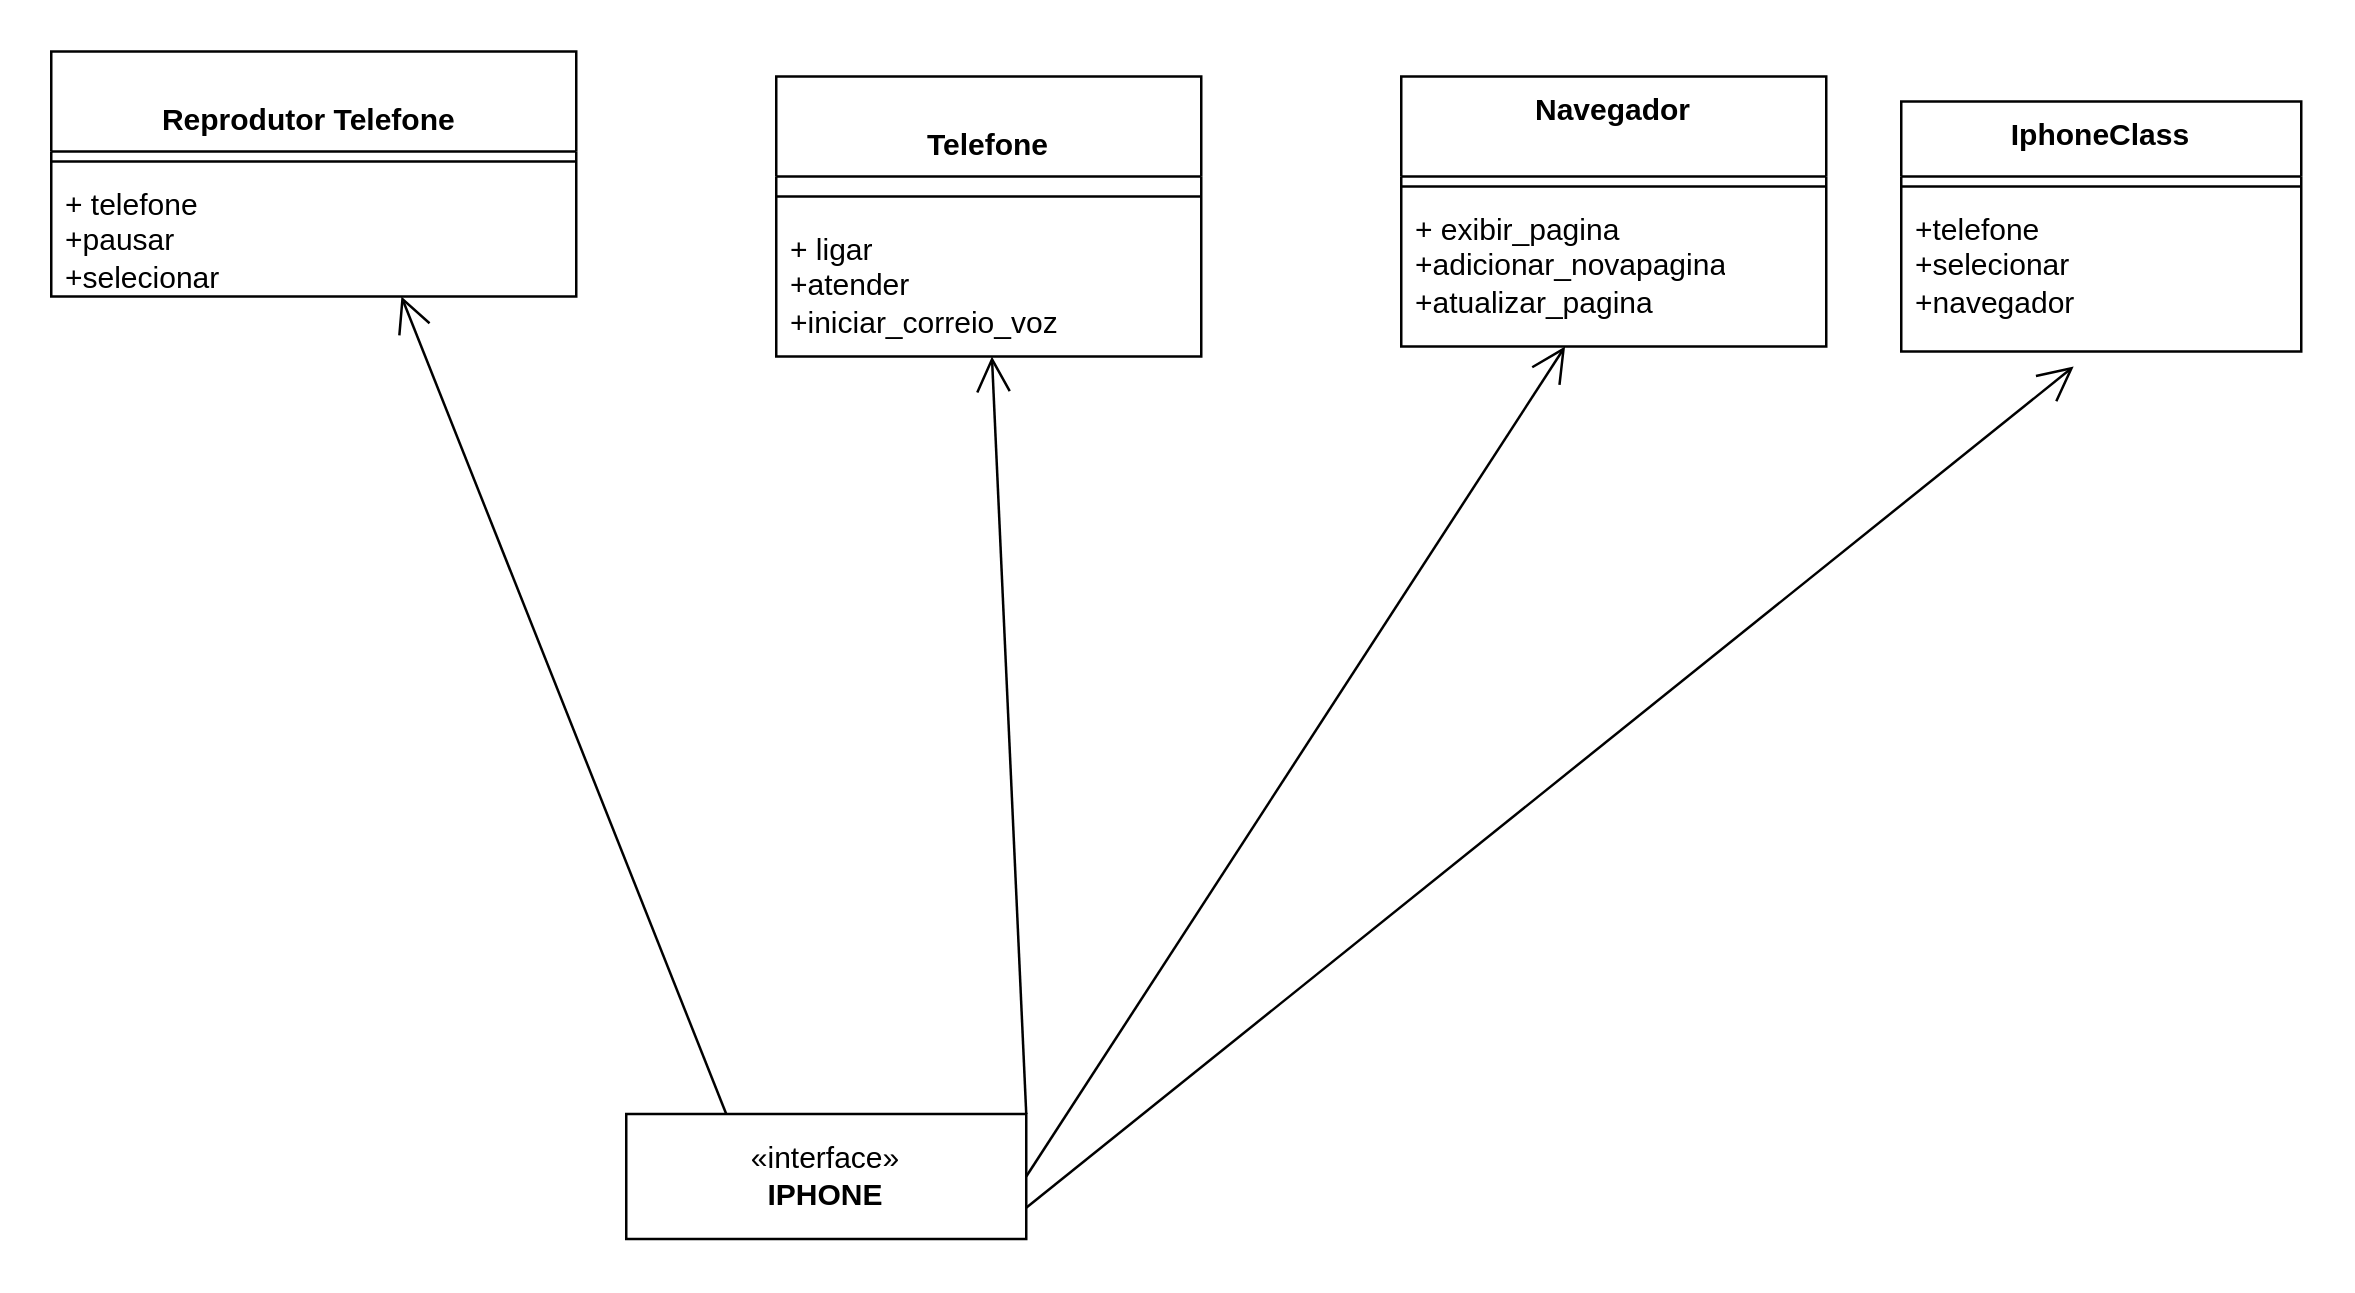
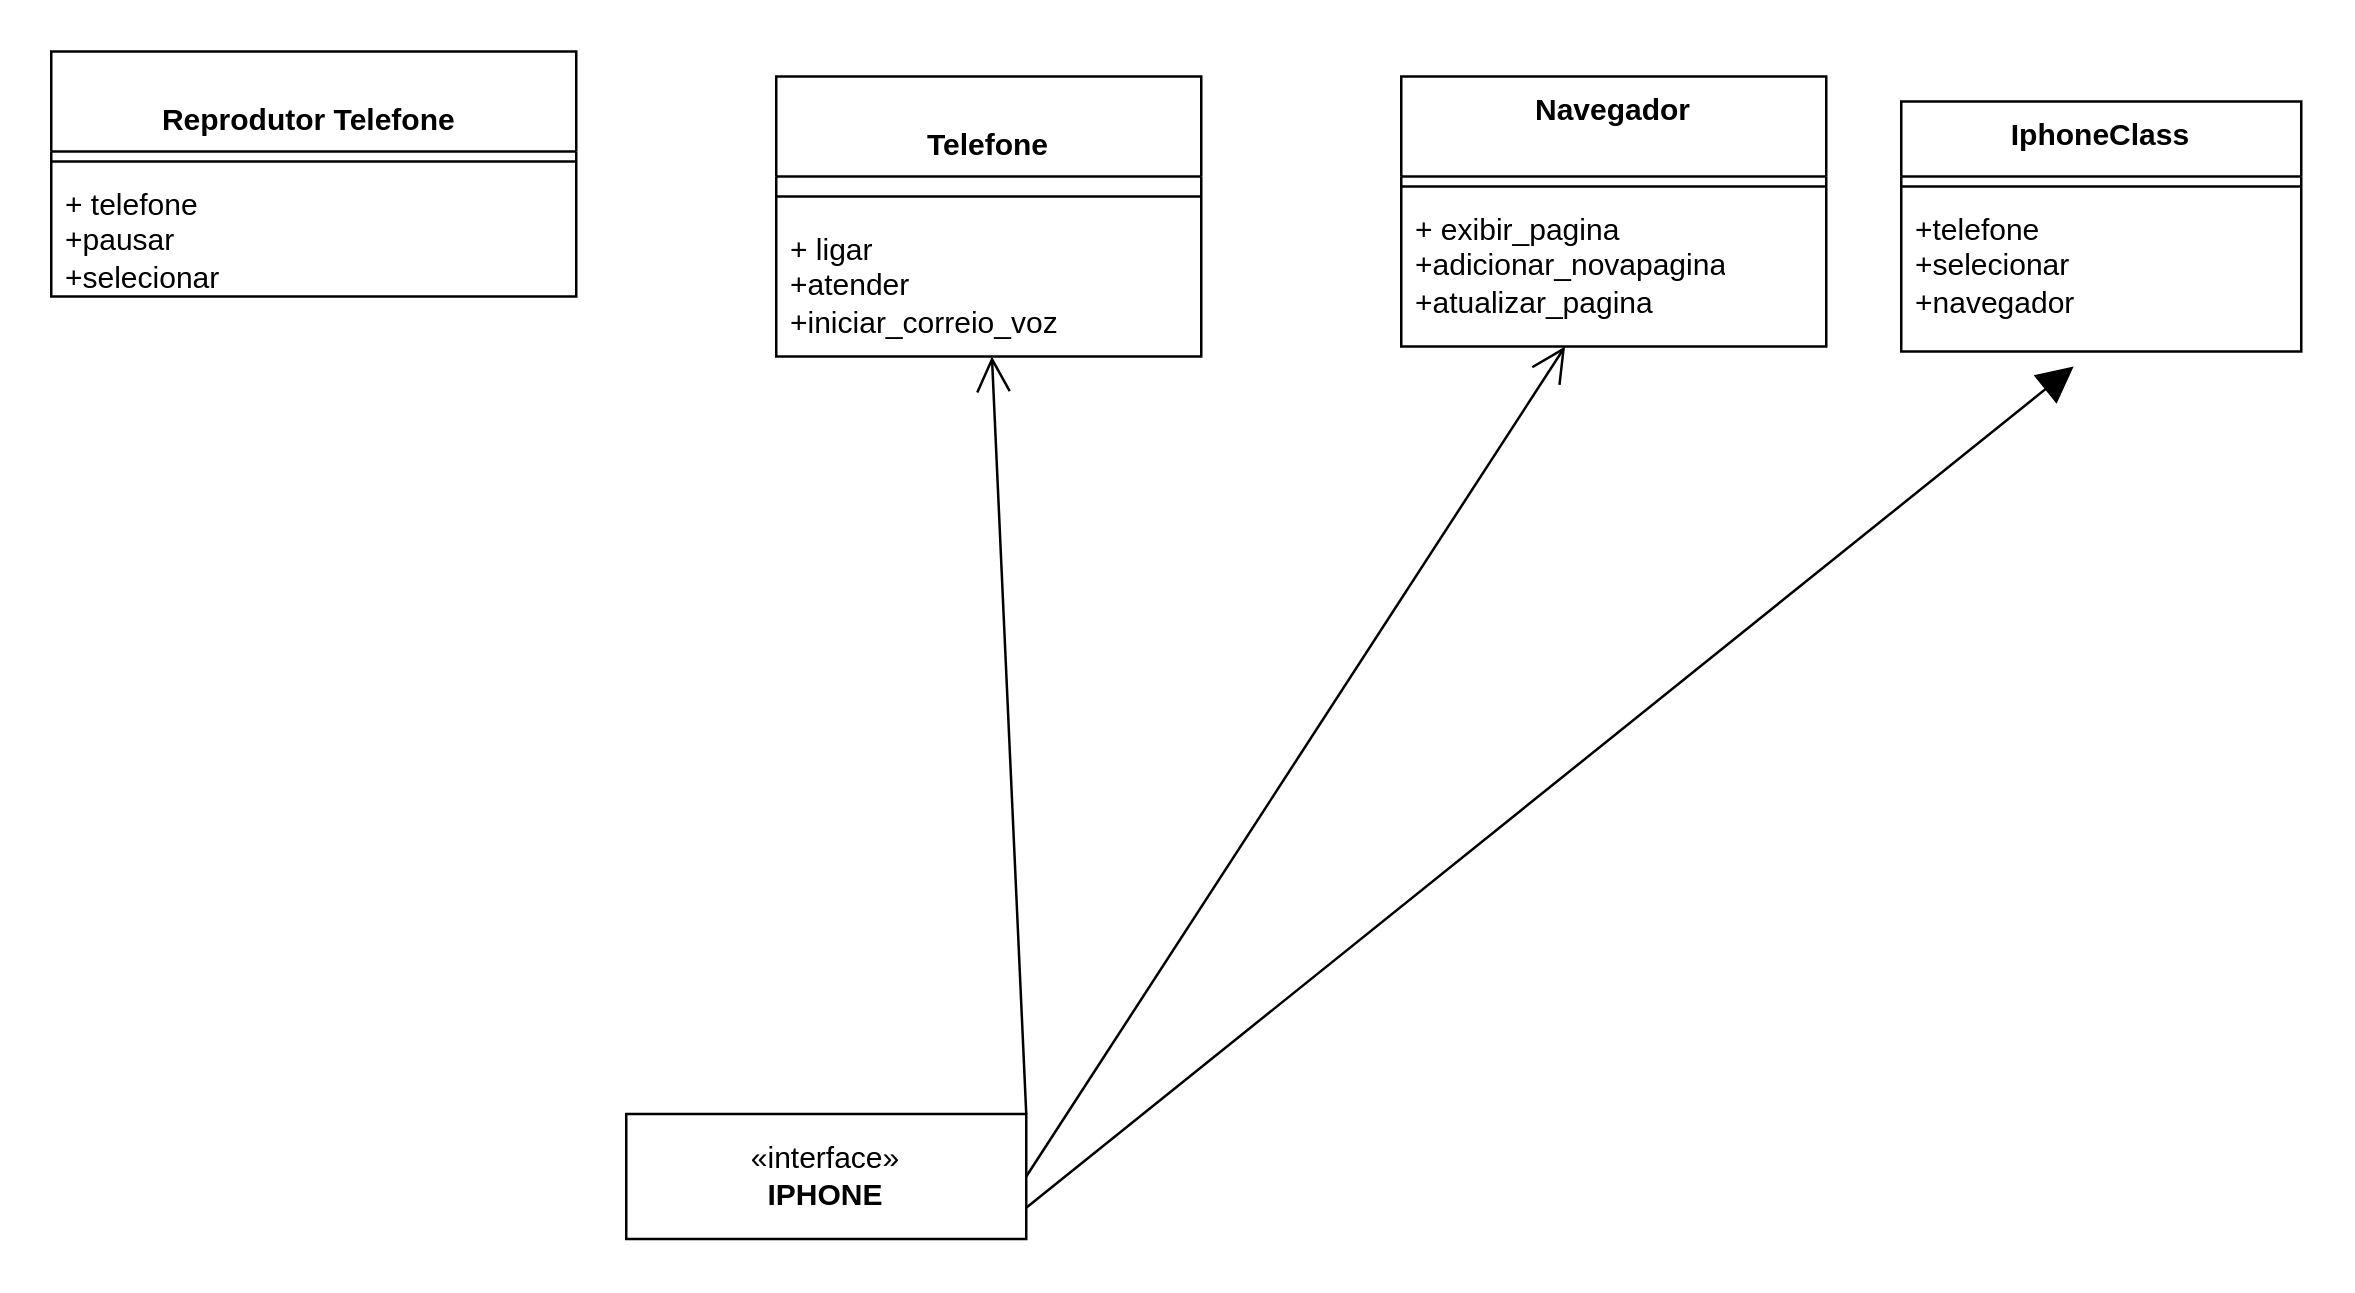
edge "«interface» IPHONE" -> "+telefone +selecionar +navegador": arrowhead open -> block
edge "«interface» IPHONE" -> "+ telefone +pausar +selecionar": removed
